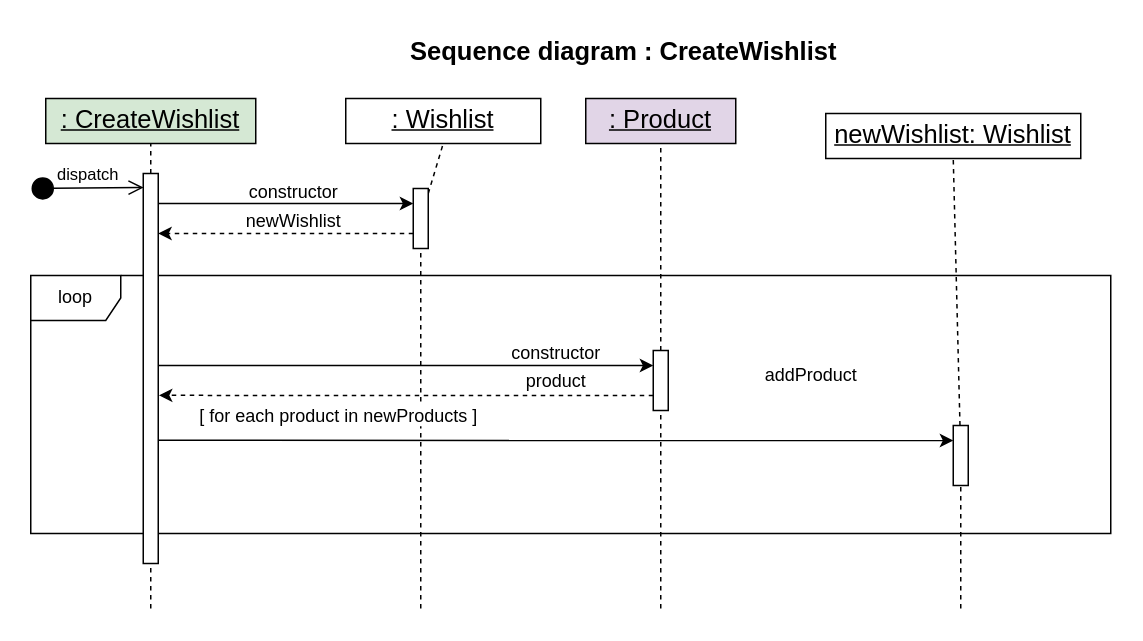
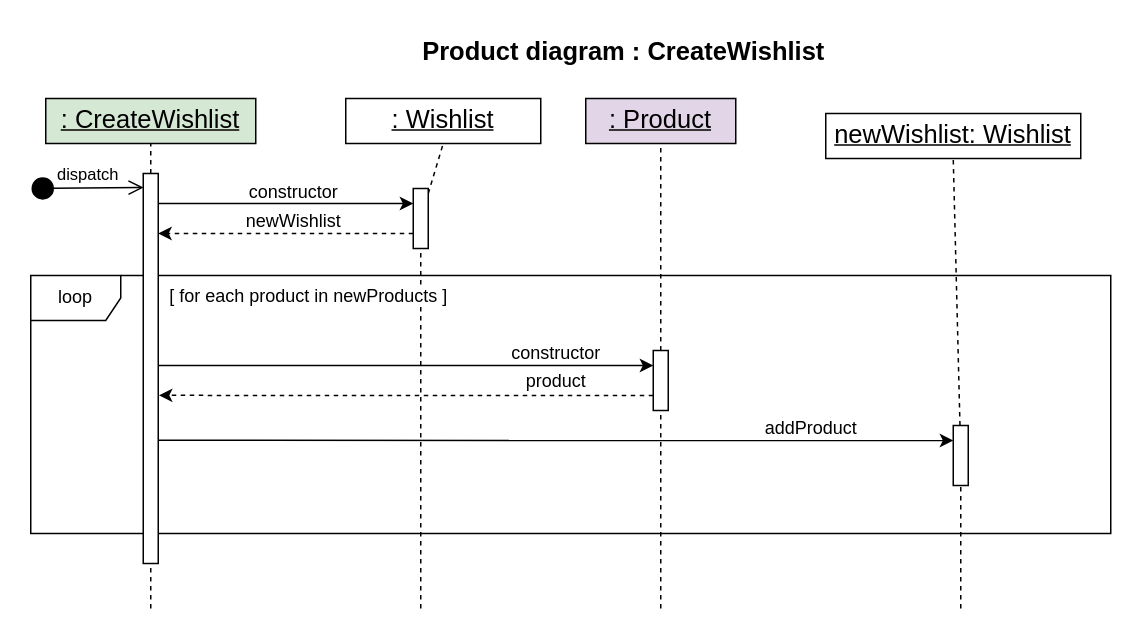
node "Sequence diagram : CreateWishlist": label "Sequence diagram : CreateWishlist" -> "Product diagram : CreateWishlist"
node "addProduct": moved (811, 377) -> (811, 430)
node "[ for each product in newProducts ]": moved (338, 418) -> (308, 298)
